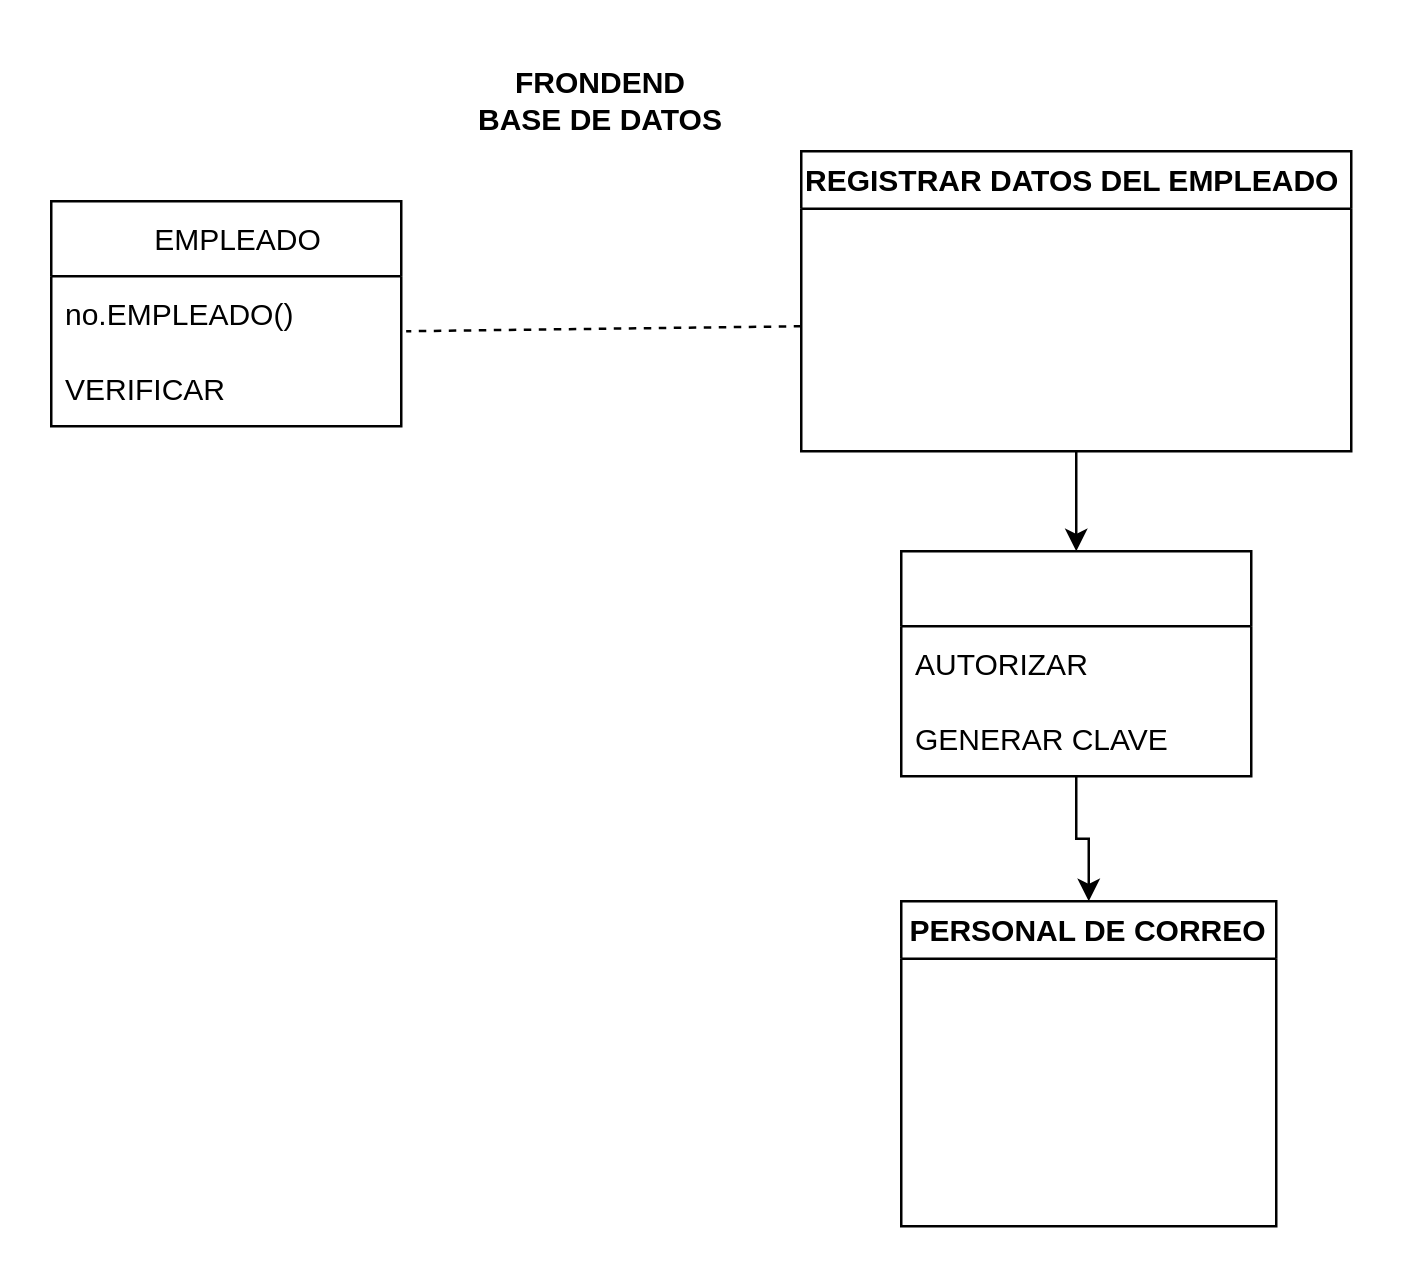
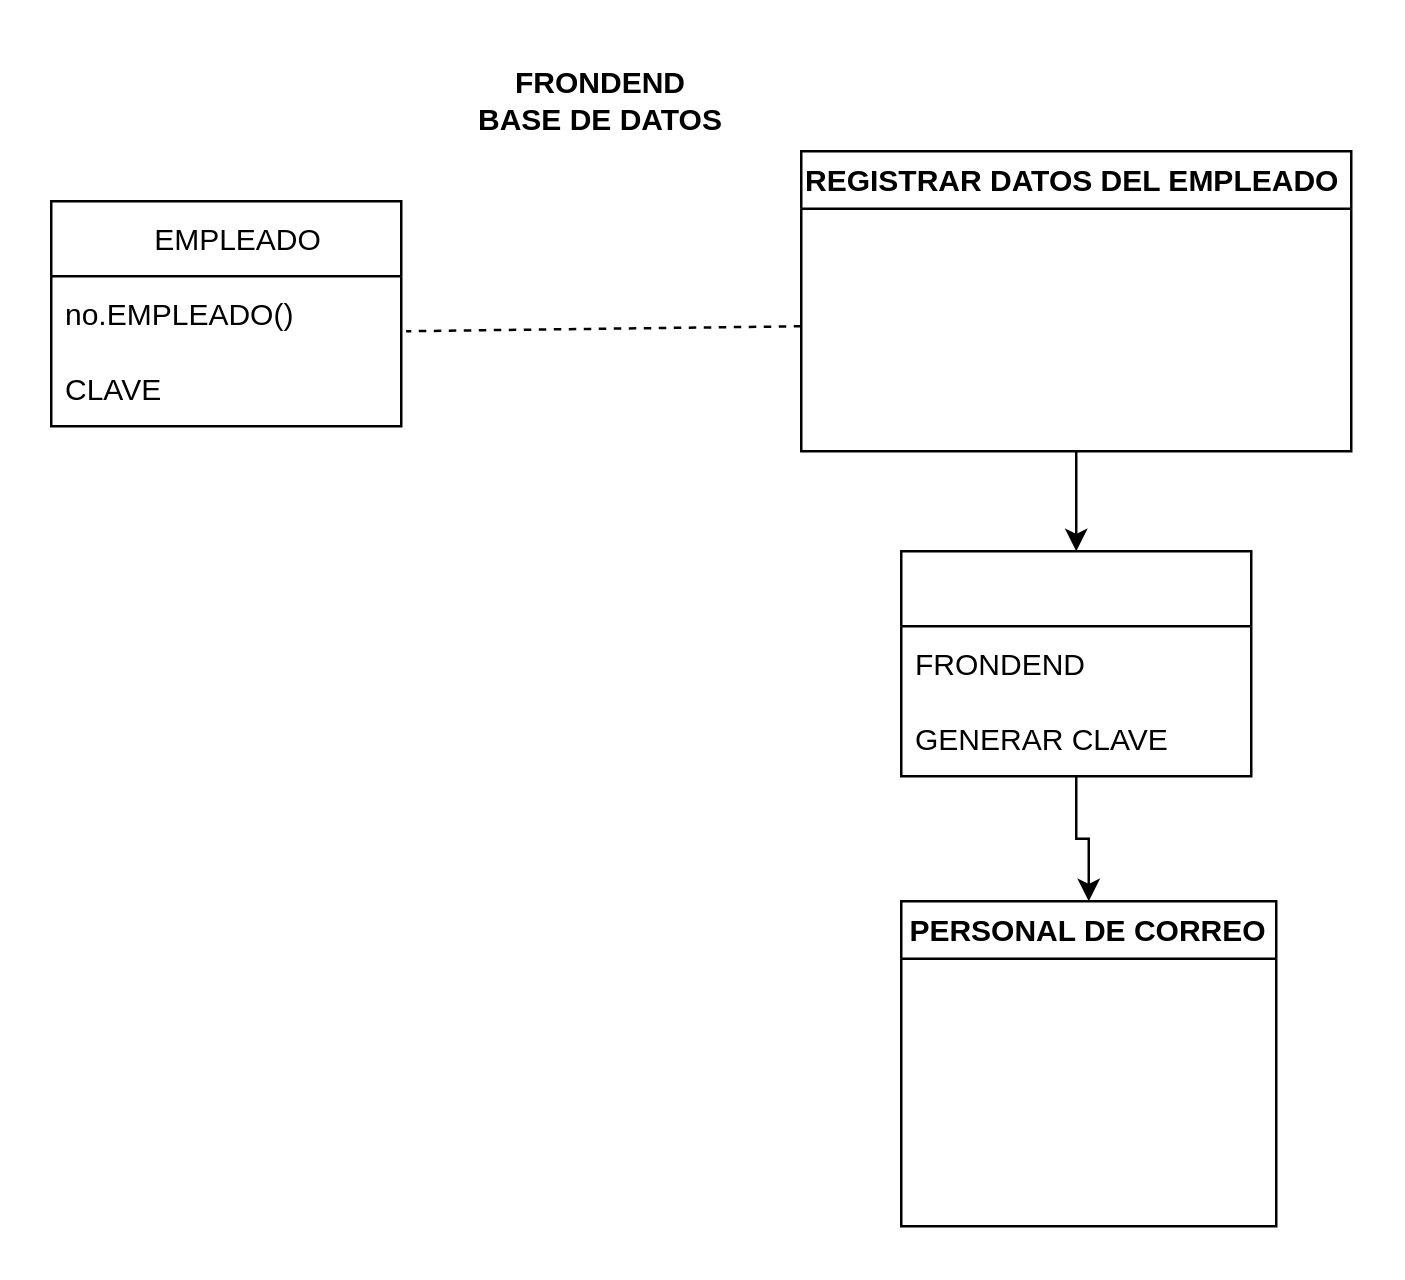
node "VERIFICAR": label "VERIFICAR" -> "CLAVE"
node "AUTORIZAR": label "AUTORIZAR" -> "FRONDEND"
